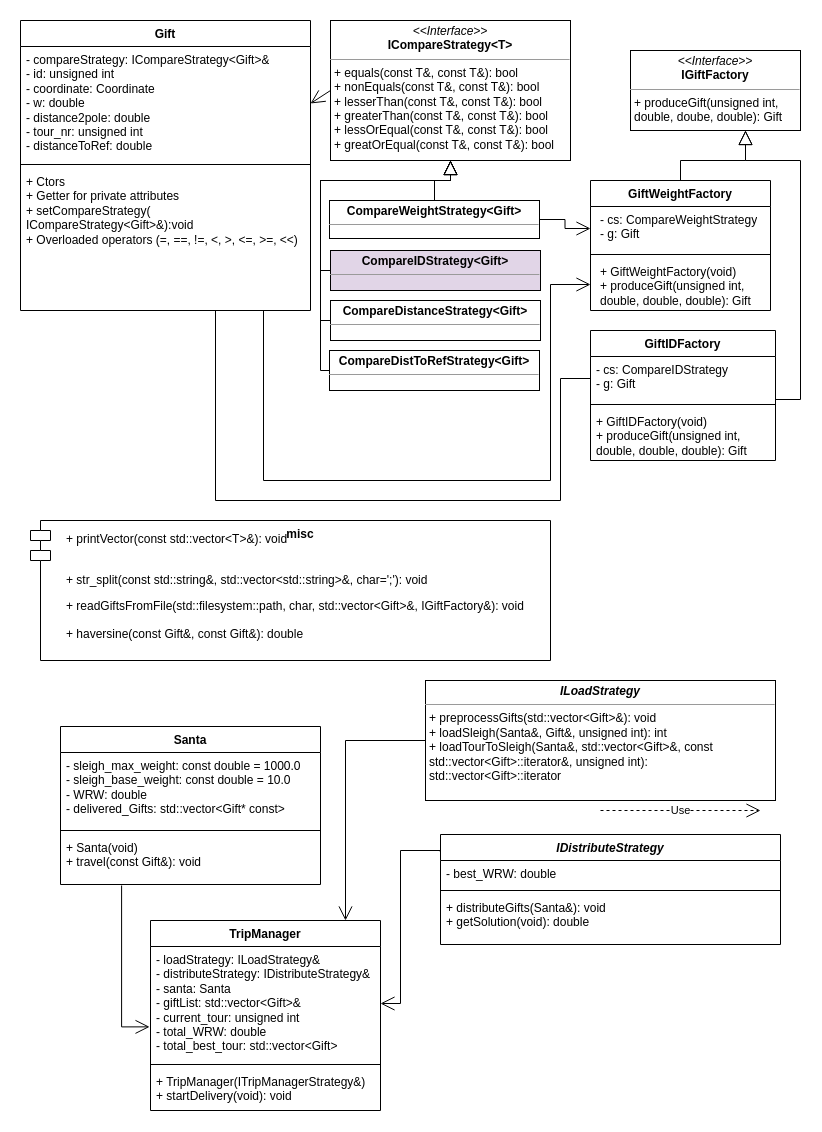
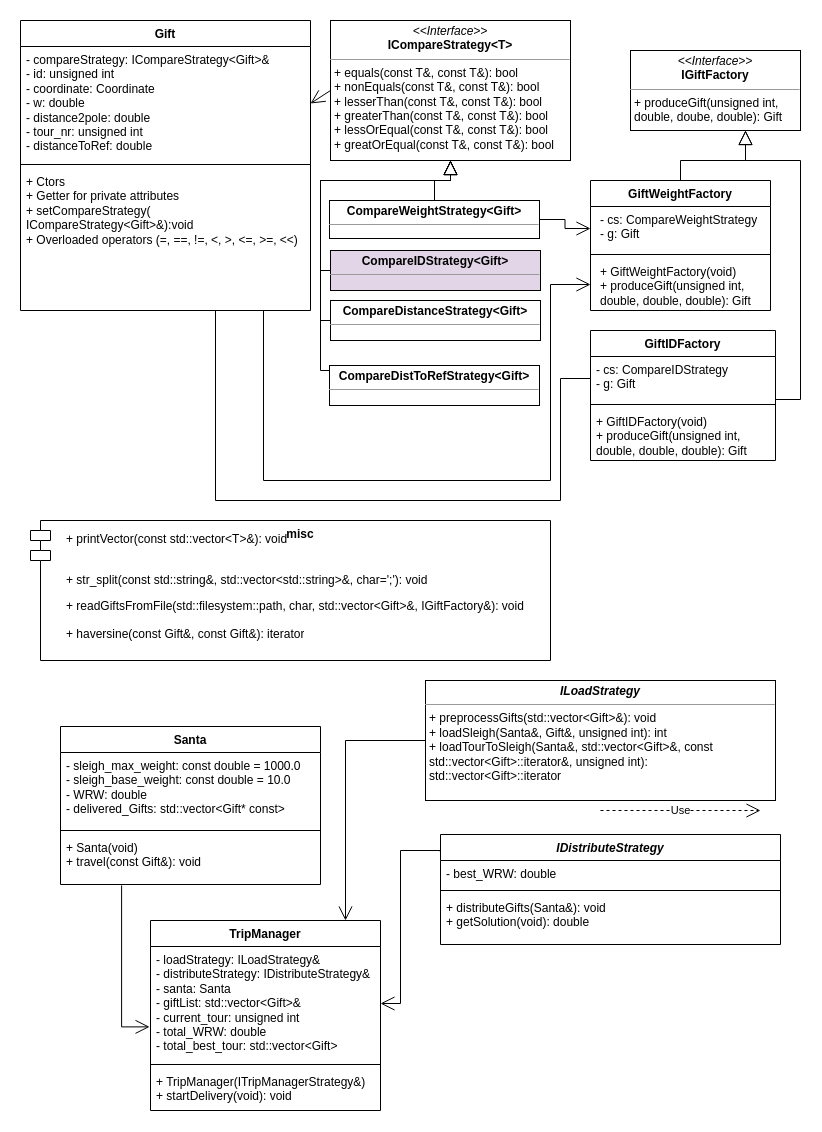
node "CompareDistToRefStrategy<Gift>": moved (435, 371) -> (435, 386)
node "+ haversine(const Gift&, const Gift&): double": label "+ haversine(const Gift&, const Gift&): double" -> "+ haversine(const Gift&, const Gift&): iterator"
